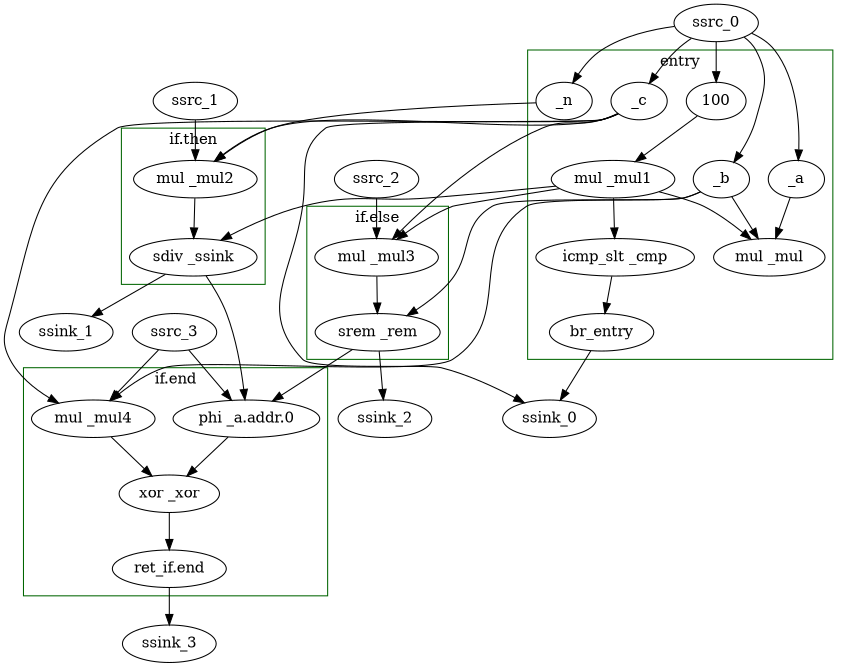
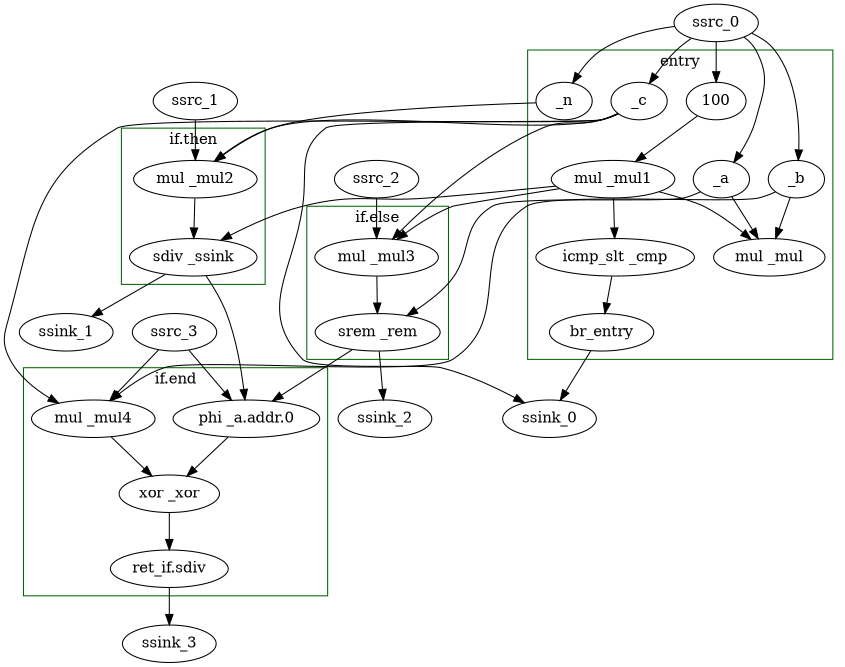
edge "_b" -> "srem _rem": now "_a" -> "srem _rem"
node "ret_if.end": label "ret_if.end" -> "ret_if.sdiv"
